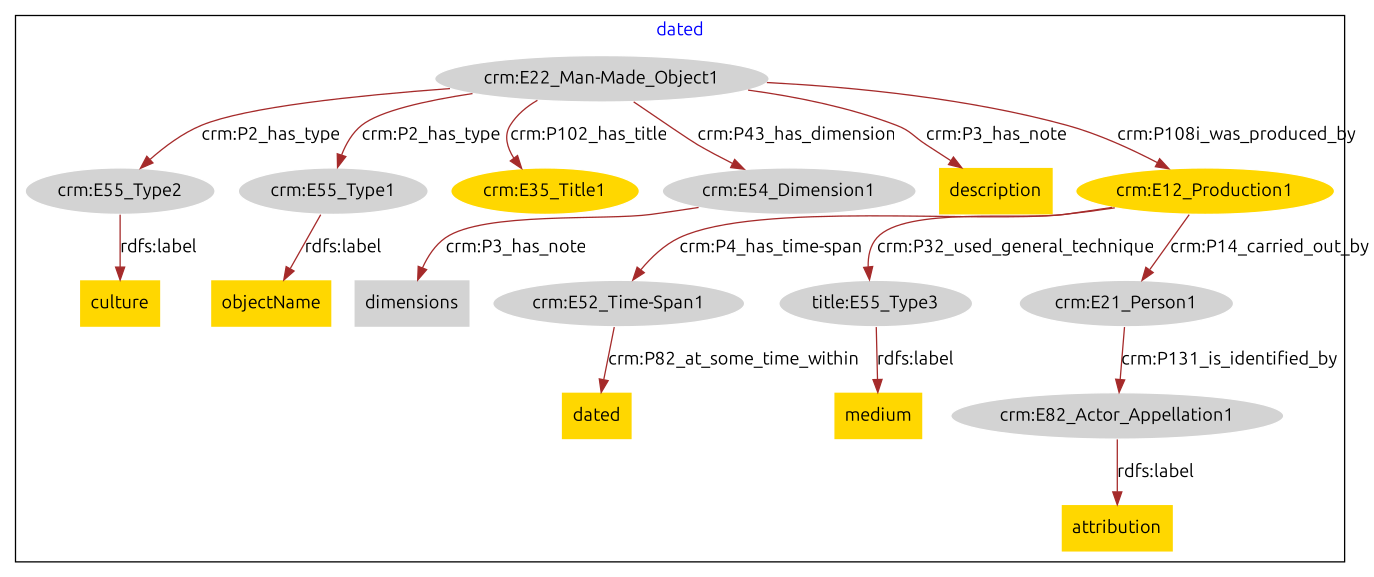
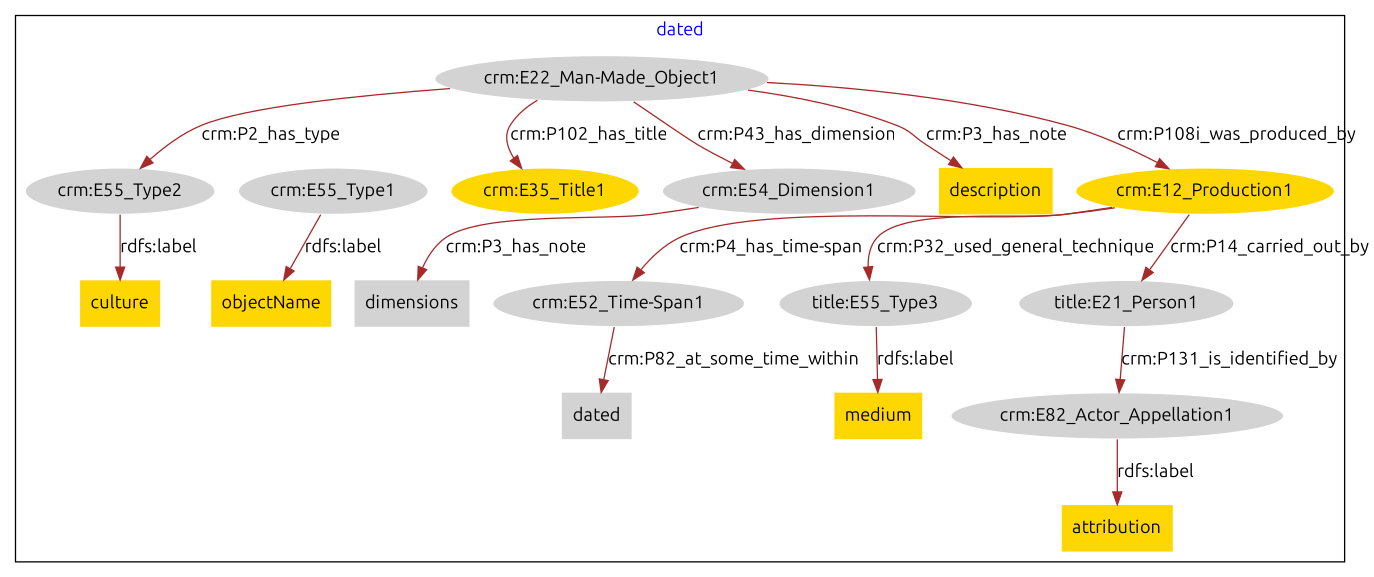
edge "crm:E22_Man-Made_Object1" -> "crm:E55_Type1": removed, label "crm:P2_has_type"
node "crm:E21_Person1": label "crm:E21_Person1" -> "title:E21_Person1"
node "dated": fillcolor gold -> lightgray
